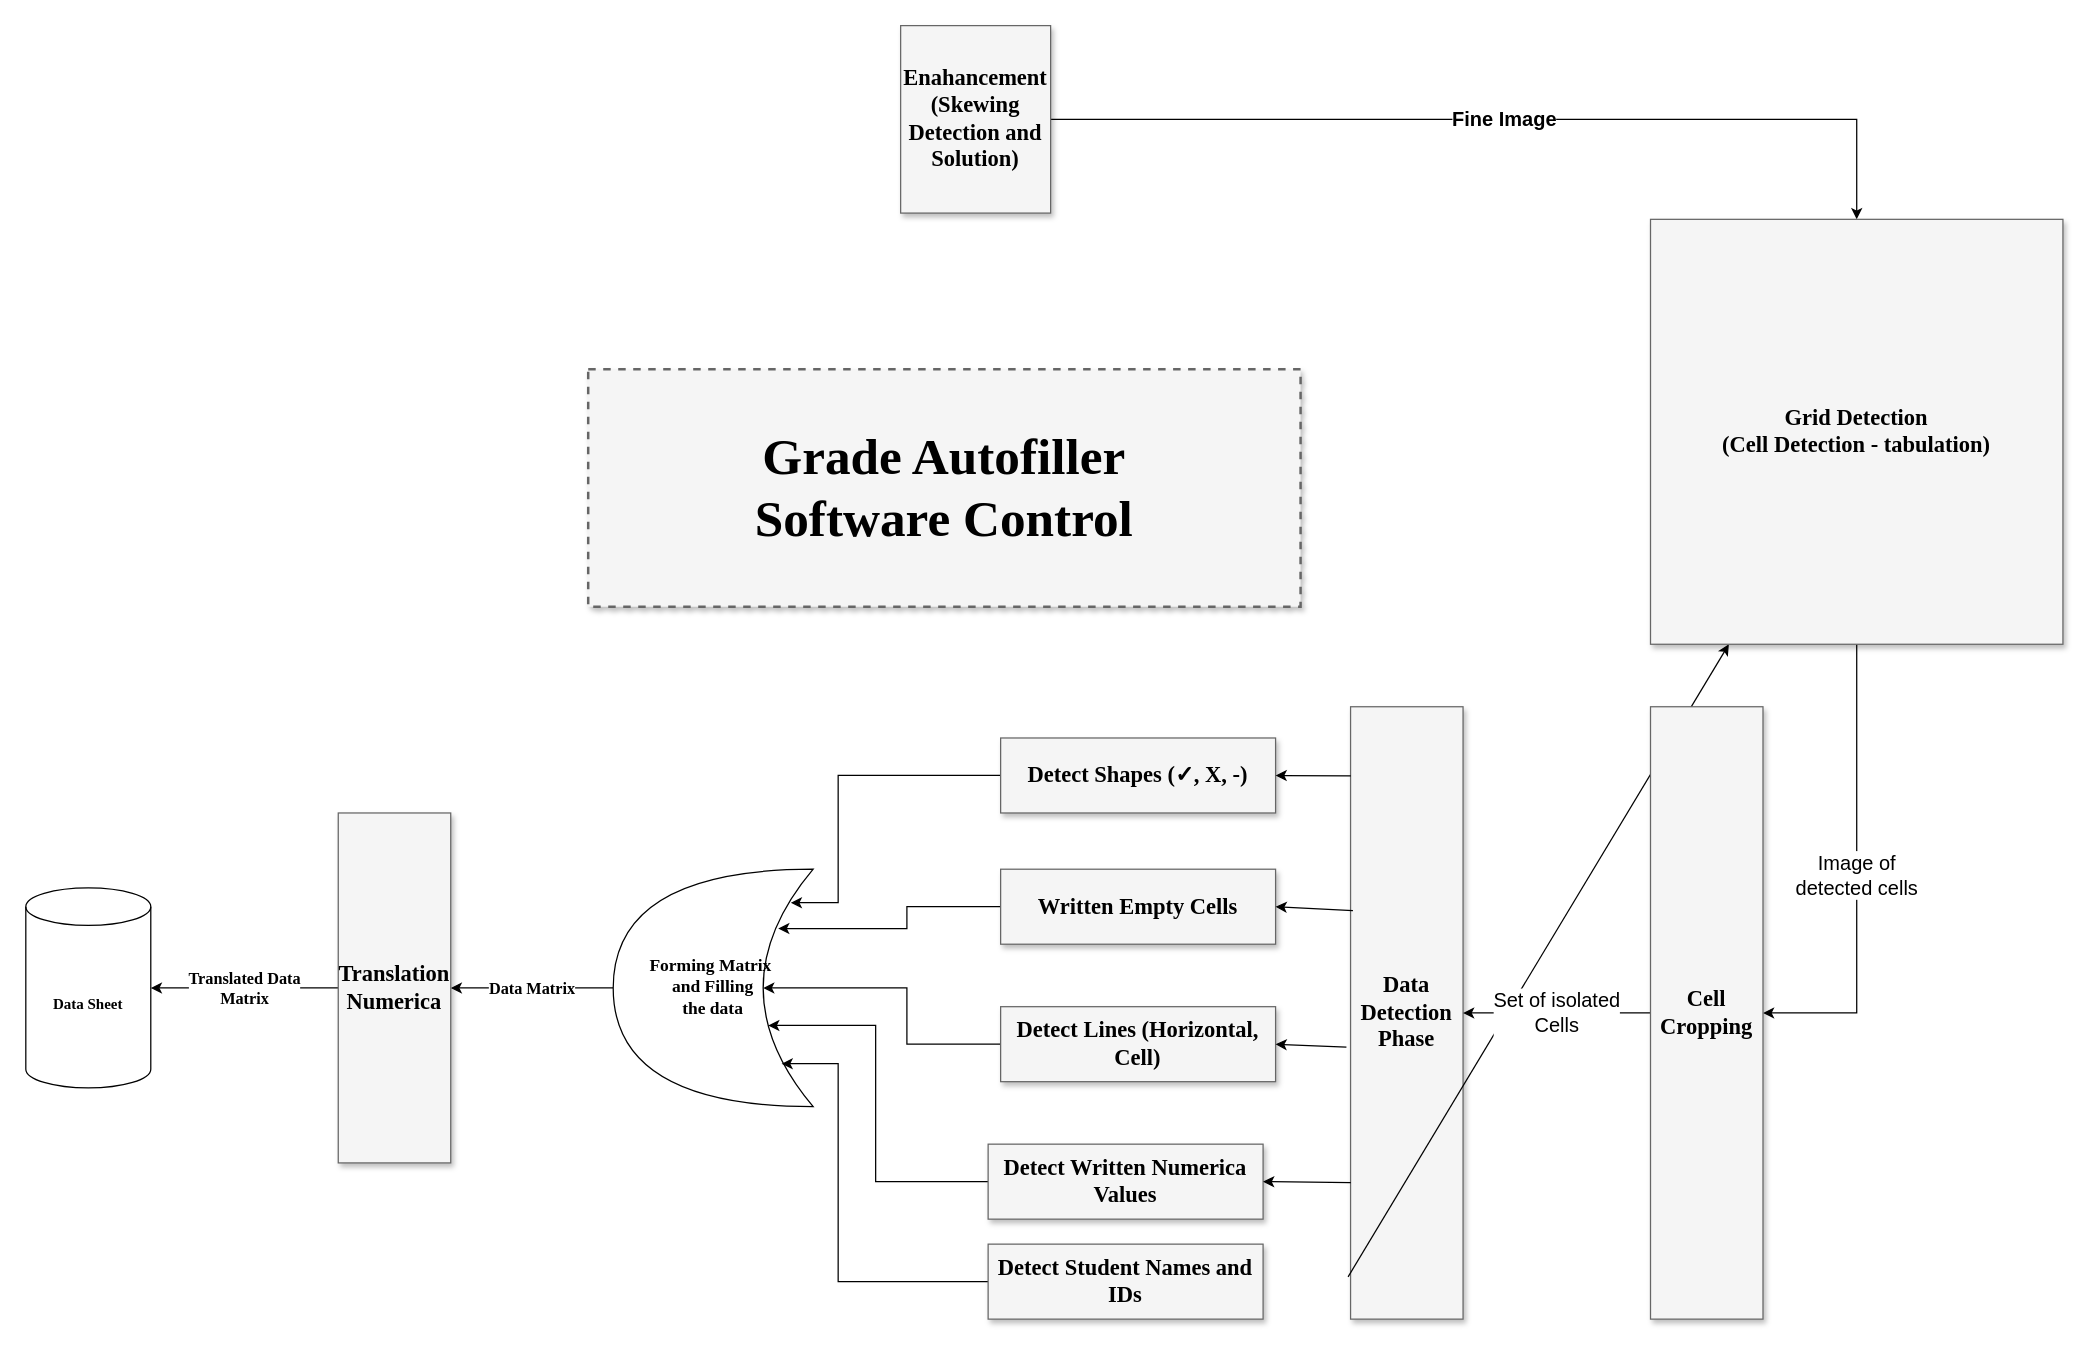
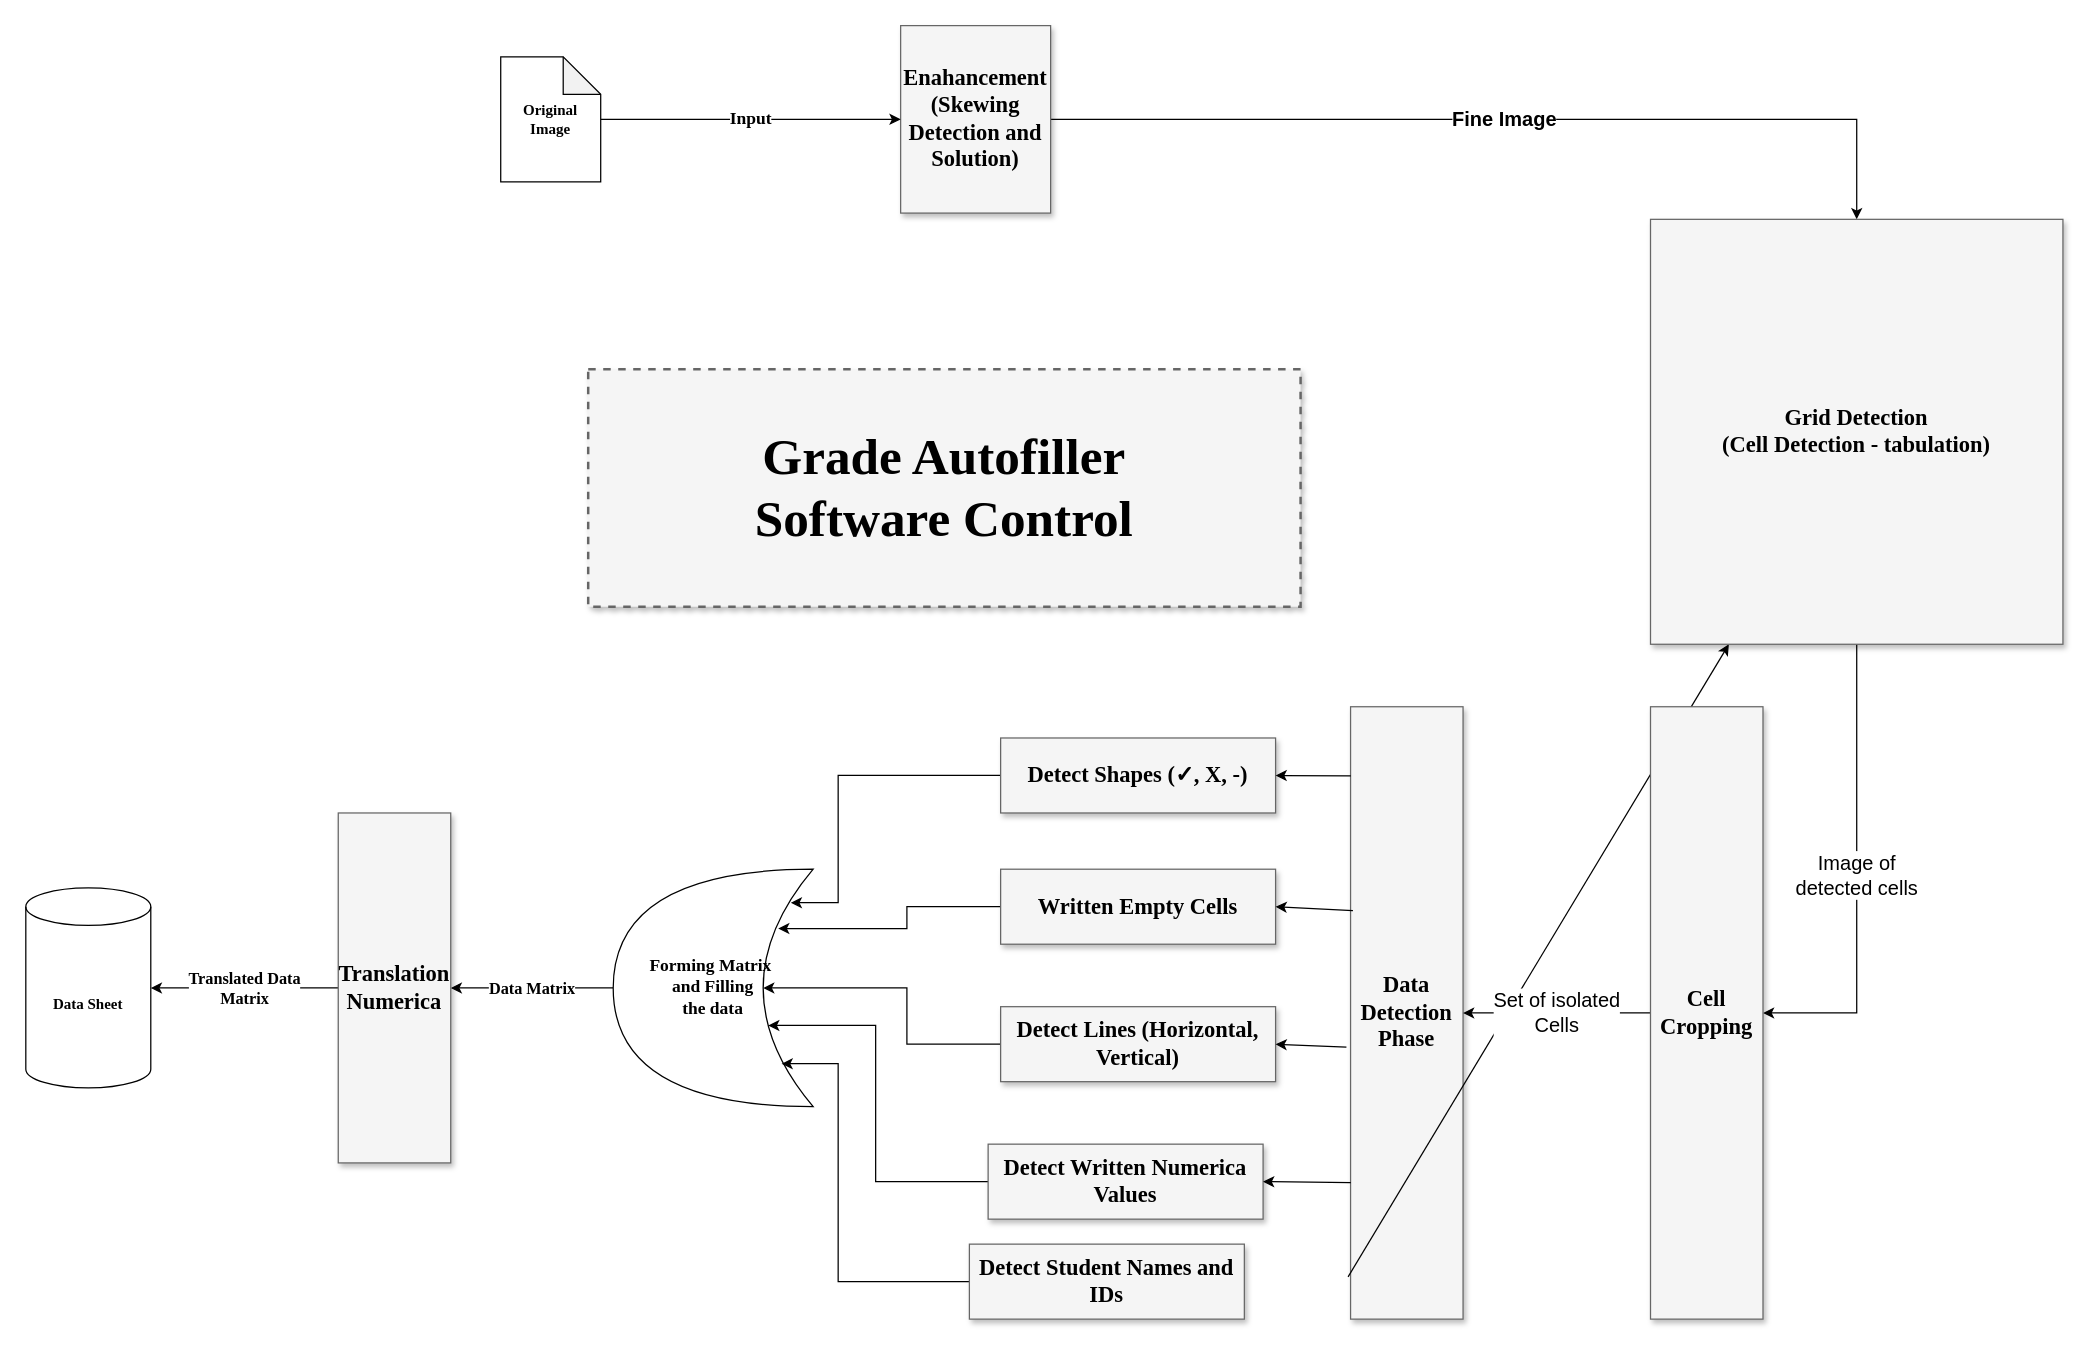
node "Original Image": added
edge "Original Image" -> "Enahancement (Skewing Detection and Solution)": added, label "Input"
node "Detect Lines (Horizontal, Cell)": label "Detect Lines (Horizontal, Cell)" -> "Detect Lines (Horizontal, Vertical)"
node "Detect Student Names and IDs": moved (1126, 1282) -> (1107, 1282)
